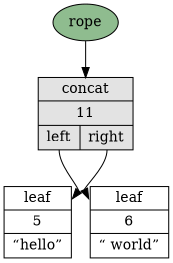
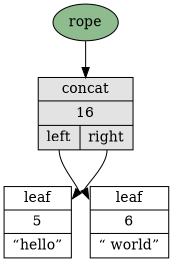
node "concat": text "11" -> "16"
